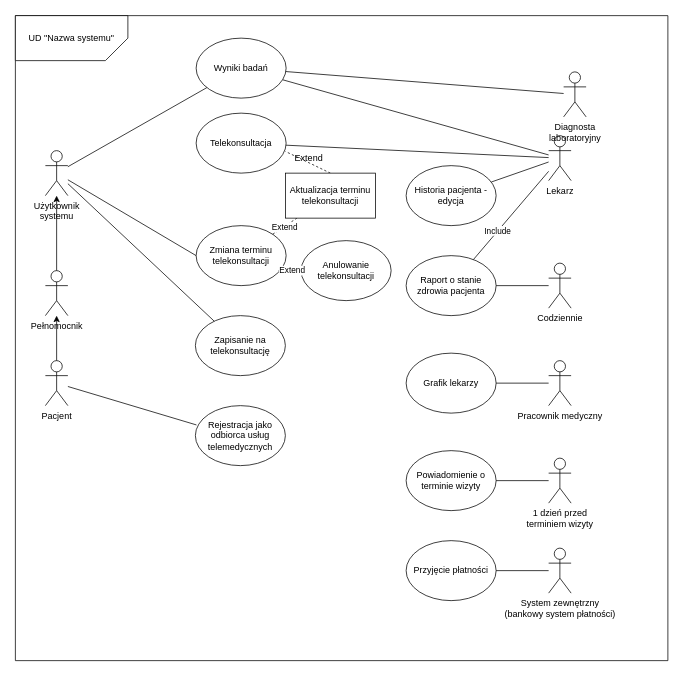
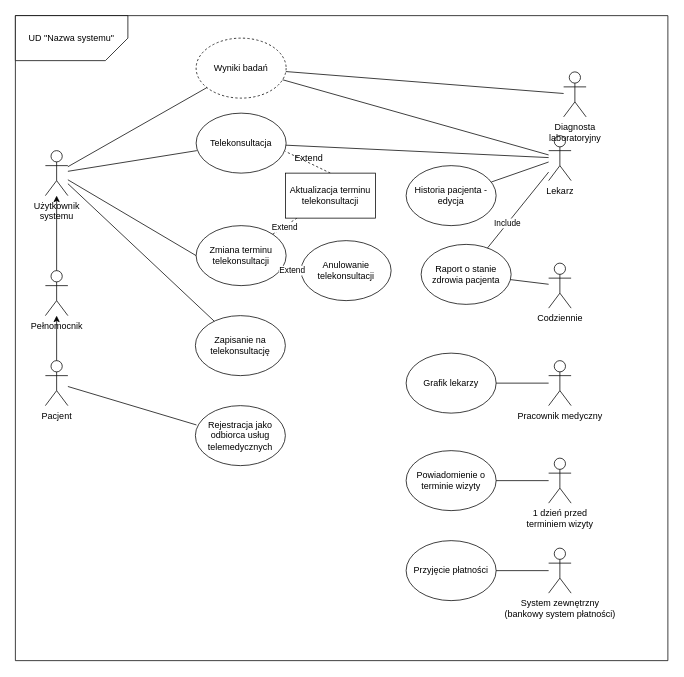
node "Wyniki badań": style solid -> dashed
edge "Telekonsultacja" -- "Użytkownik systemu": added
node "Raport o stanie zdrowia pacjenta": moved (451, 285) -> (466, 274)
